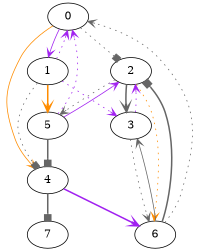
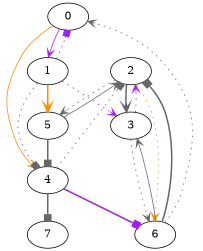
edge "0" -> "2": now "4" -> "2"
edge "1" -> "0": arrowhead vee -> box
edge "5" -> "0": removed
edge "5" -> "2": color purple -> gray40
edge "4" -> "6": arrowhead vee -> box
